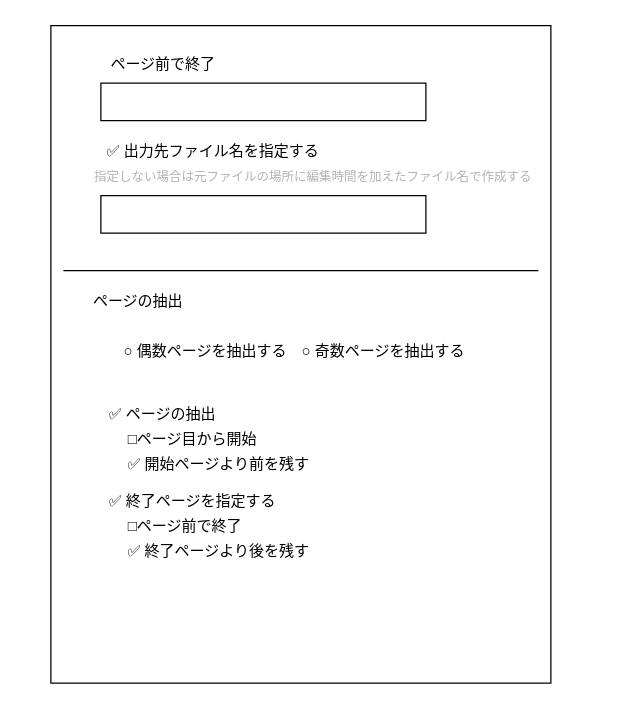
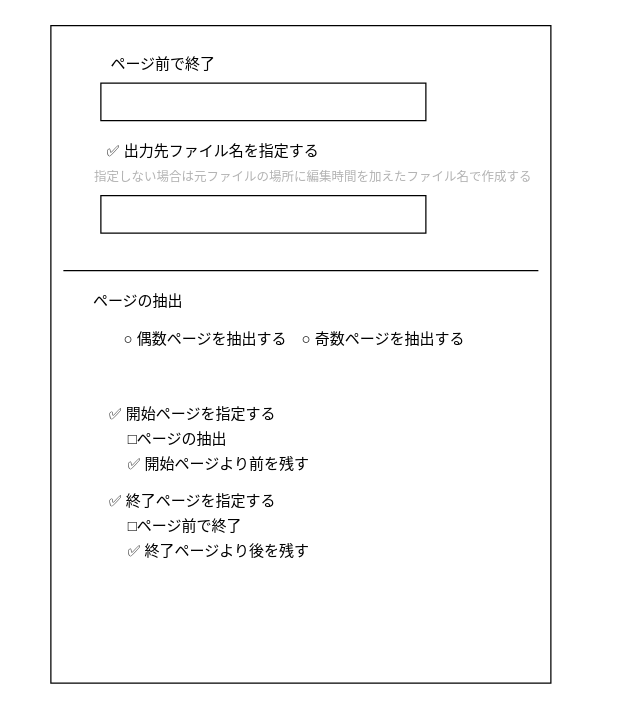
node "○ 偶数ページを抽出する ○ 奇数ページを抽出する": moved (294, 352) -> (294, 339)
node "✅ ページの抽出": label "✅ ページの抽出" -> "✅ 開始ページを指定する"
node "□ページ目から開始": label "□ページ目から開始" -> "□ページの抽出"
